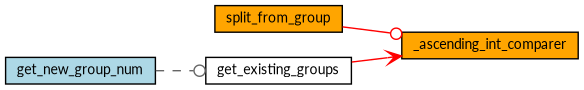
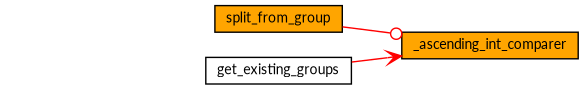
node "get_new_group_num": removed
